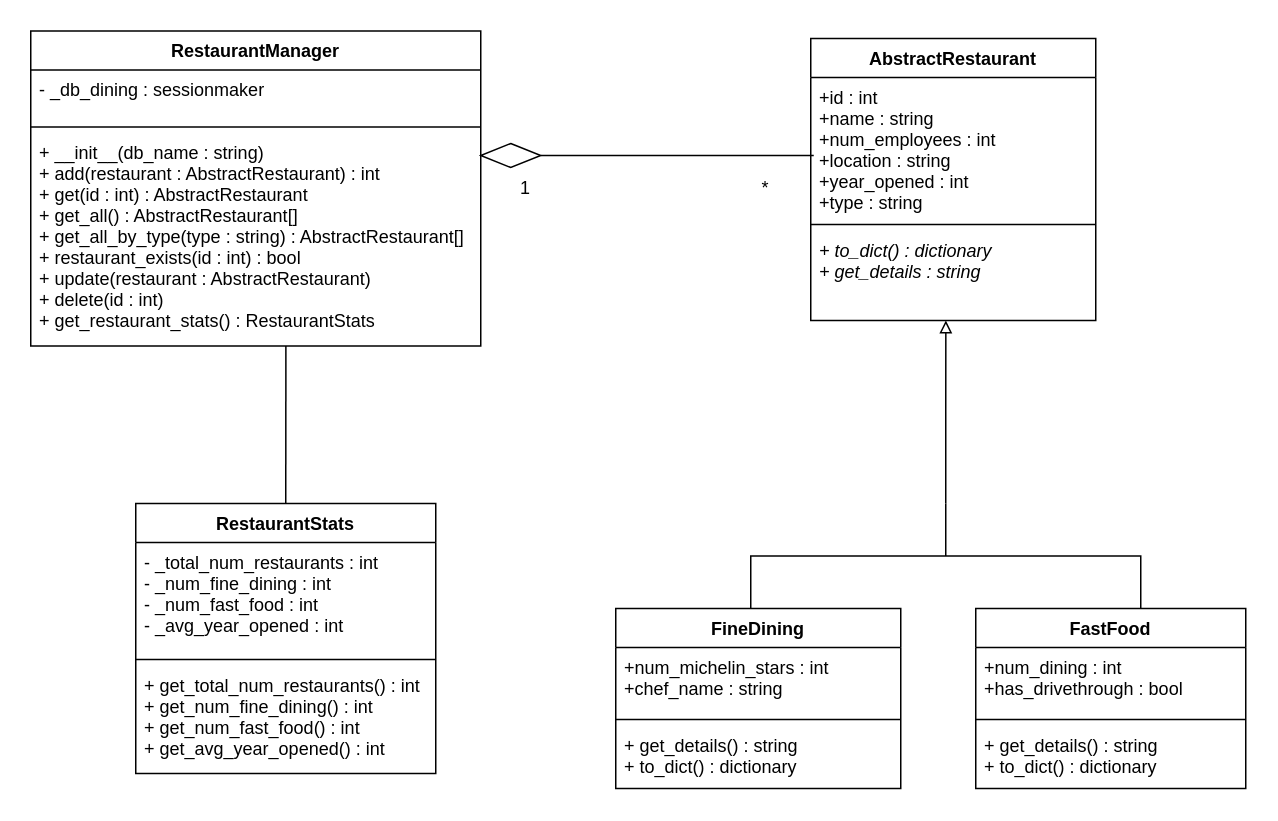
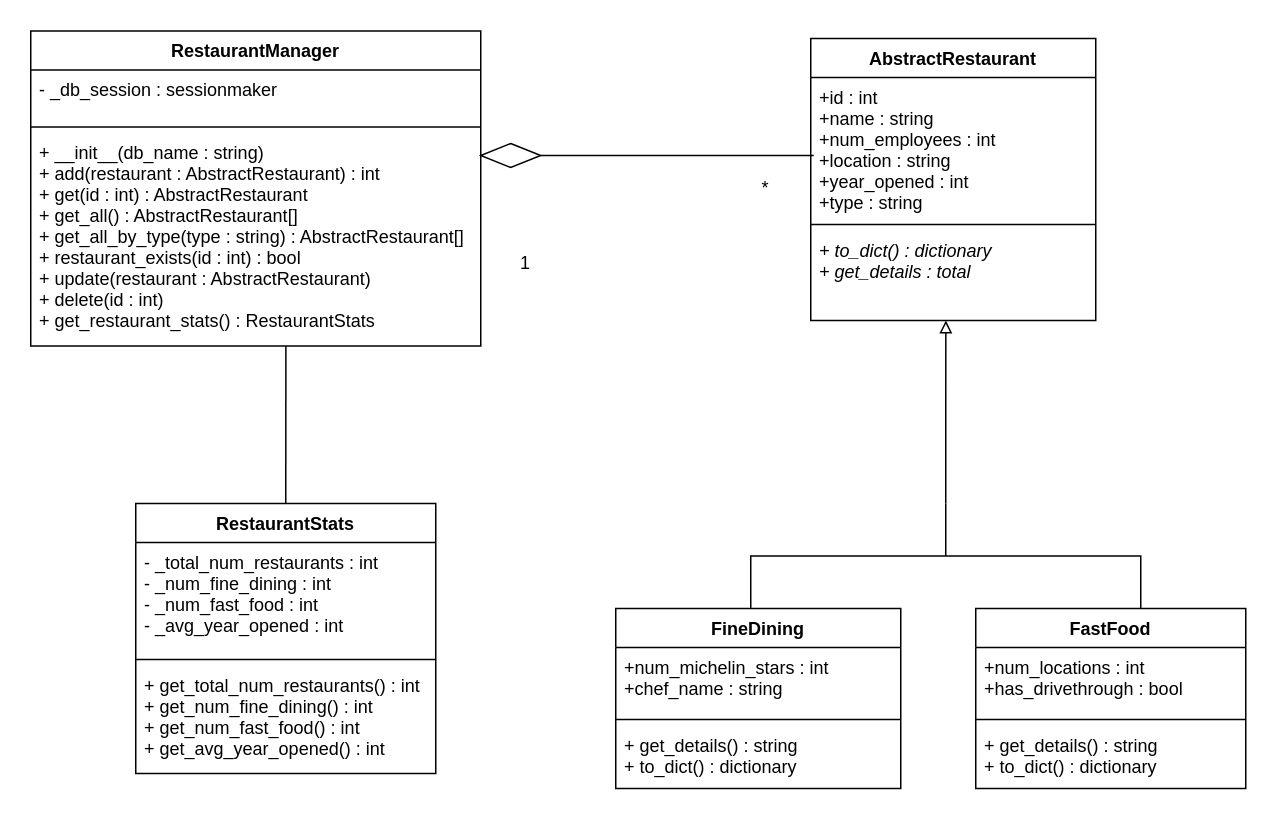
node "- _db_dining : sessionmaker": label "- _db_dining : sessionmaker" -> "- _db_session : sessionmaker"
node "1": moved (526, 188) -> (526, 263)
node "+ to_dict() : dictionary + get_details : string": label "+ to_dict() : dictionary + get_details : string" -> "+ to_dict() : dictionary + get_details : total"
node "+num_dining : int +has_drivethrough : bool": label "+num_dining : int +has_drivethrough : bool" -> "+num_locations : int +has_drivethrough : bool"
